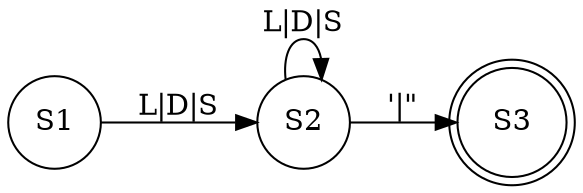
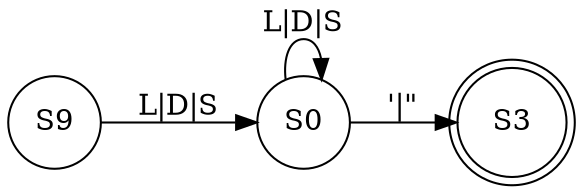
node "S1": label "S1" -> "S9"
node "S2": label "S2" -> "S0"
